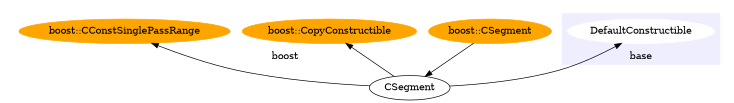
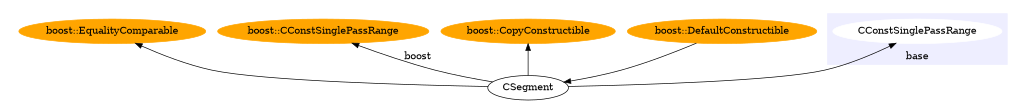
node "boost::EqualityComparable": added
node "boost::CSegment": label "boost::CSegment" -> "boost::DefaultConstructible"
node "DefaultConstructible": label "DefaultConstructible" -> "CConstSinglePassRange"
